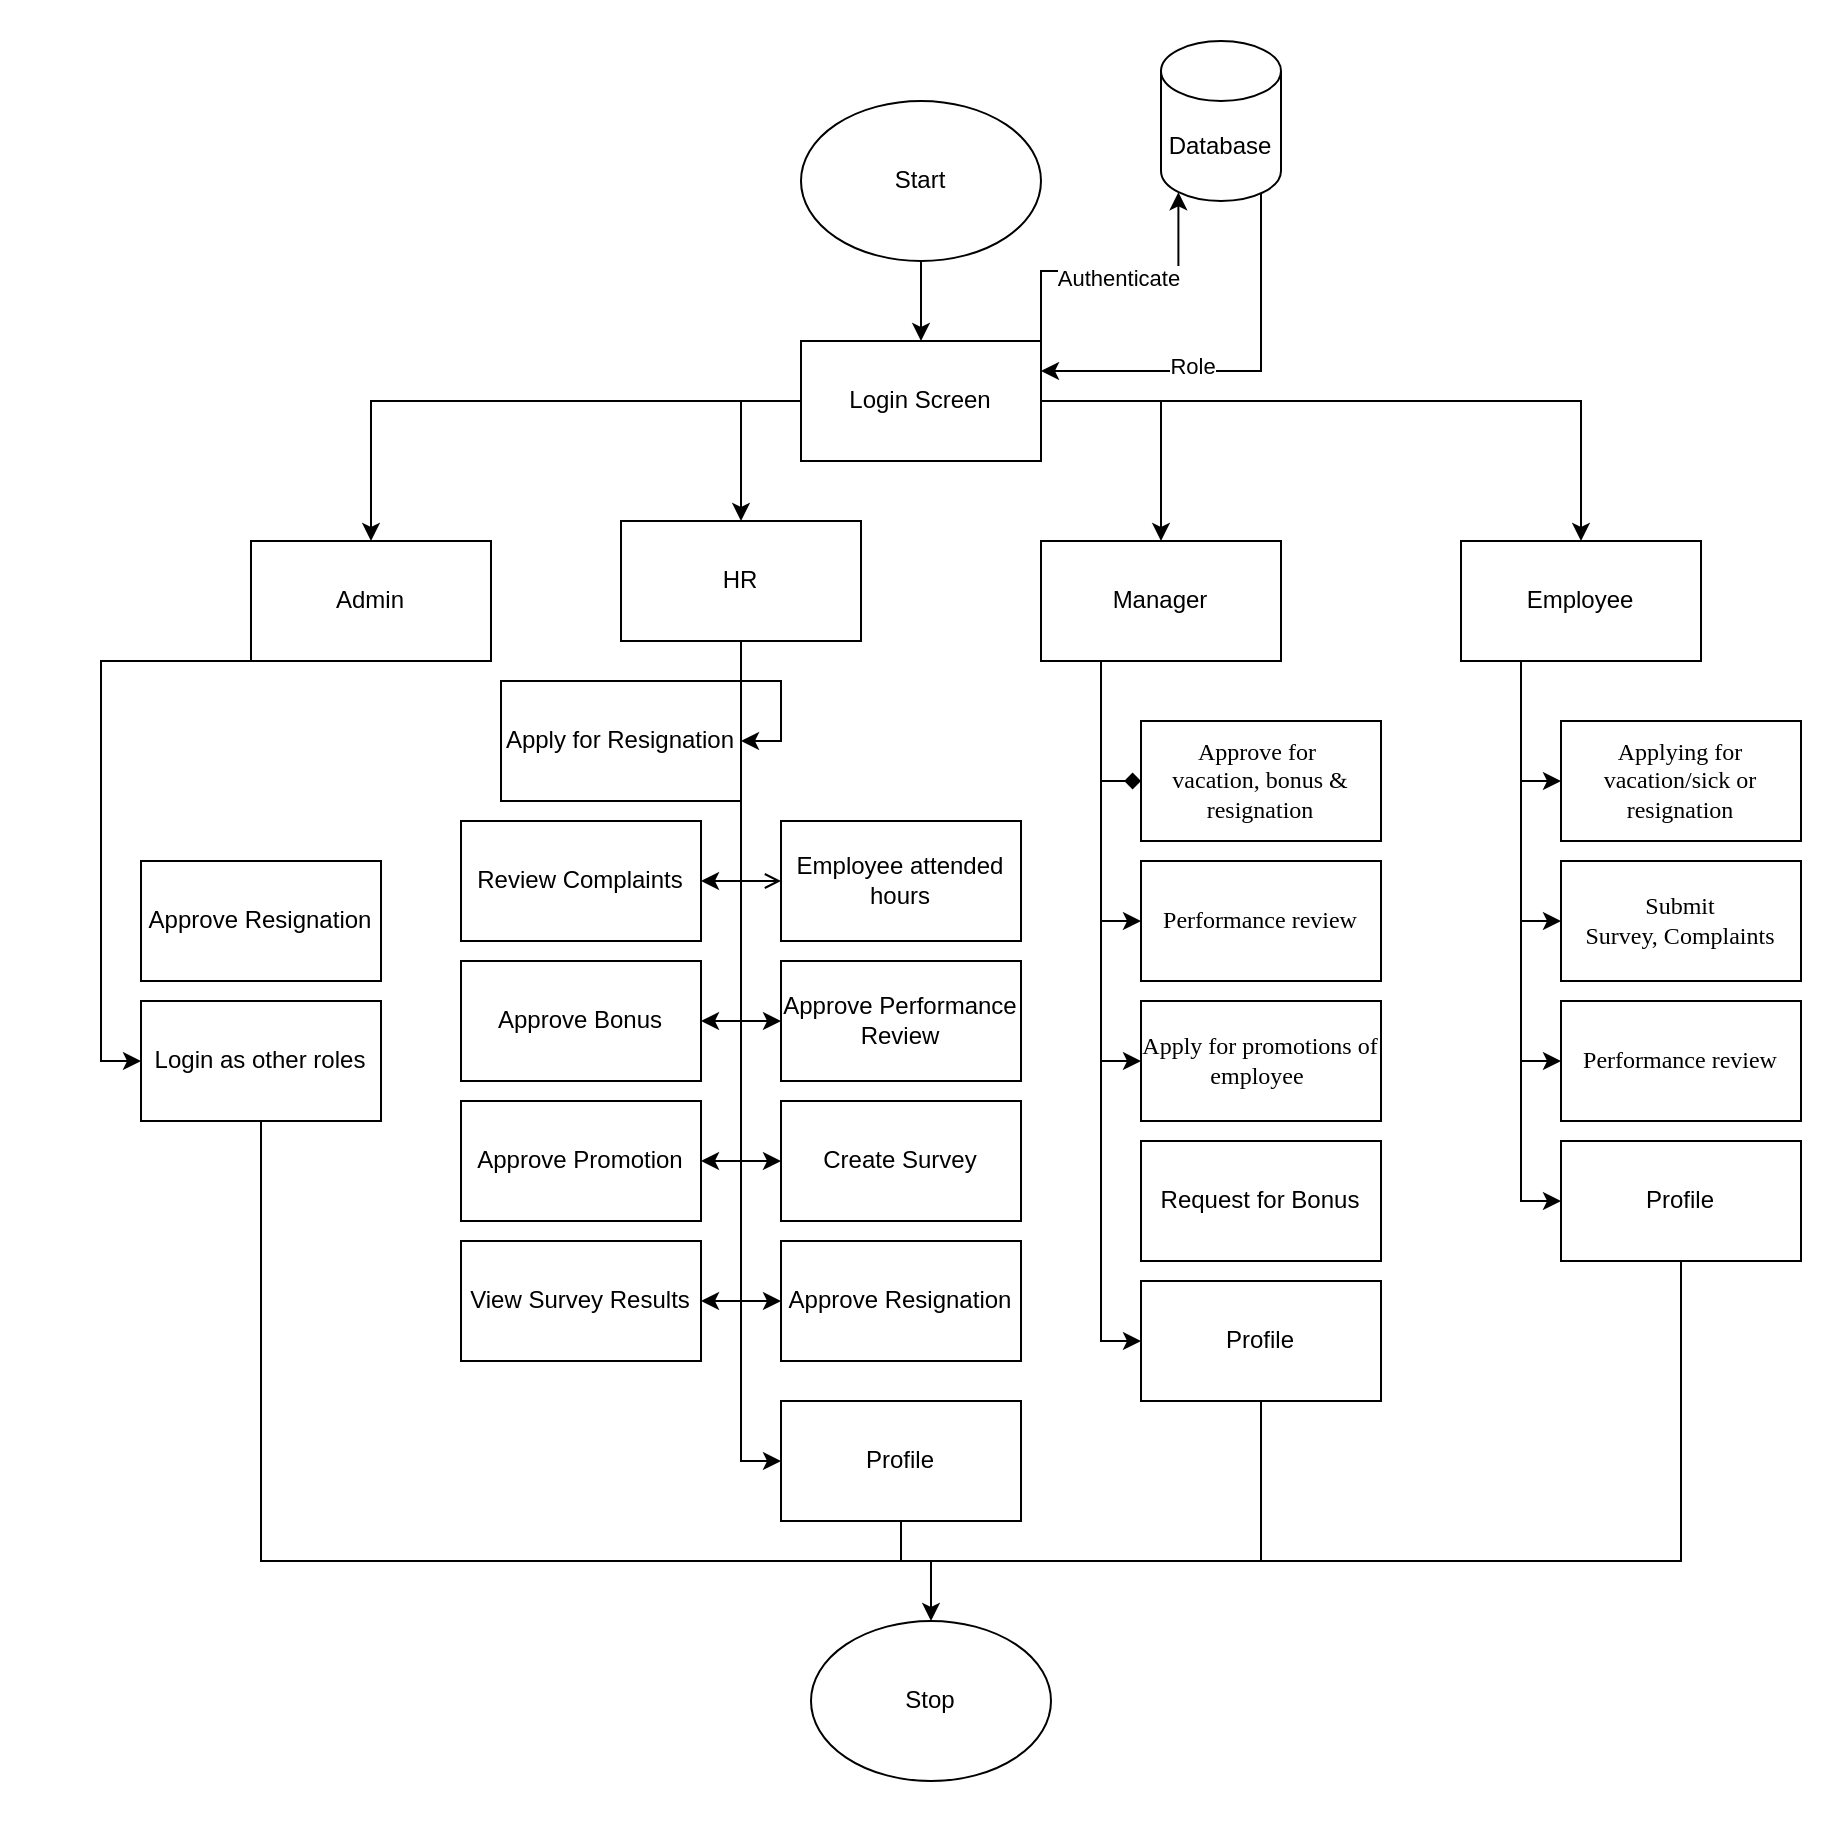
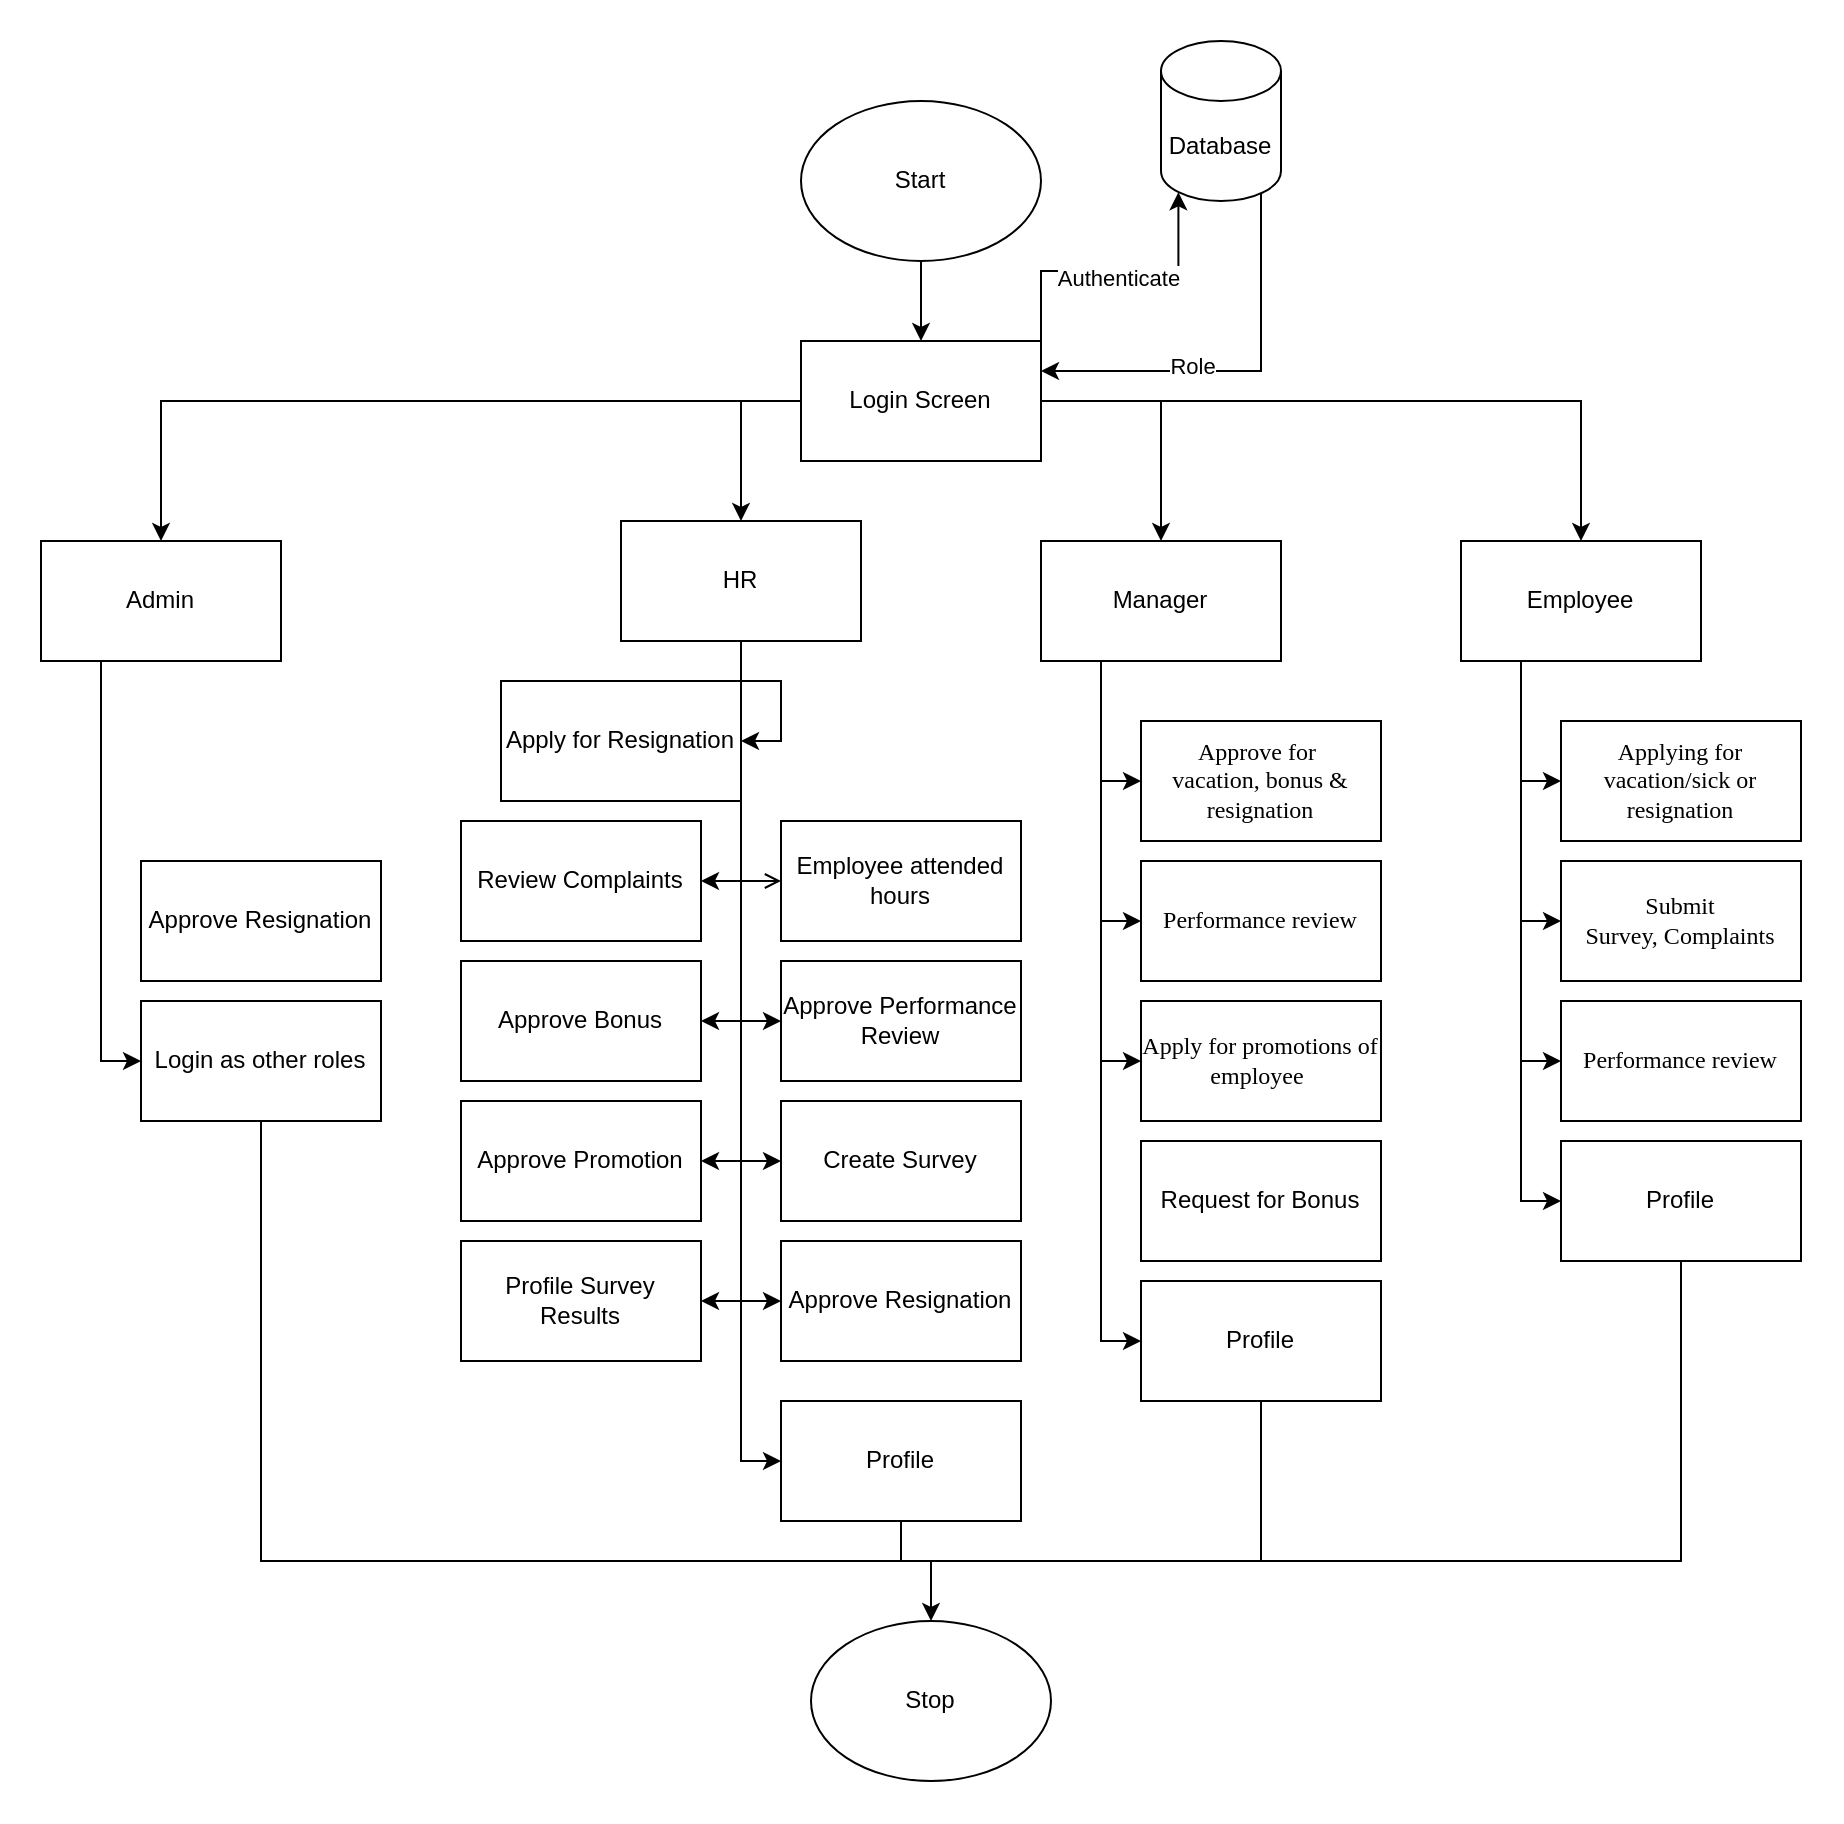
node "Admin": moved (371, 601) -> (161, 601)
edge "Manager" -> "Approve for vacation, bonus & resignation": arrowhead diamond -> classic
node "View Survey Results": label "View Survey Results" -> "Profile Survey Results"
